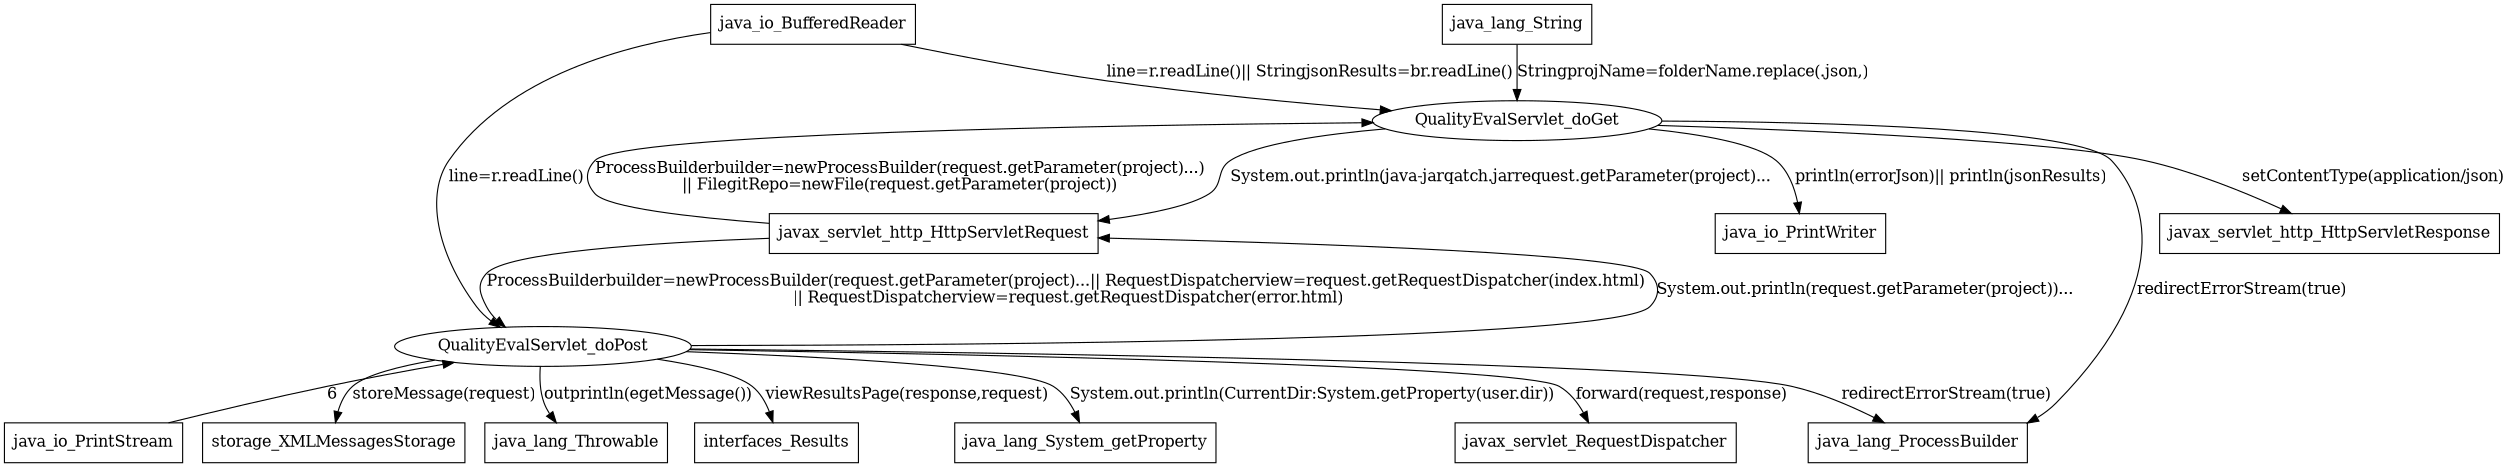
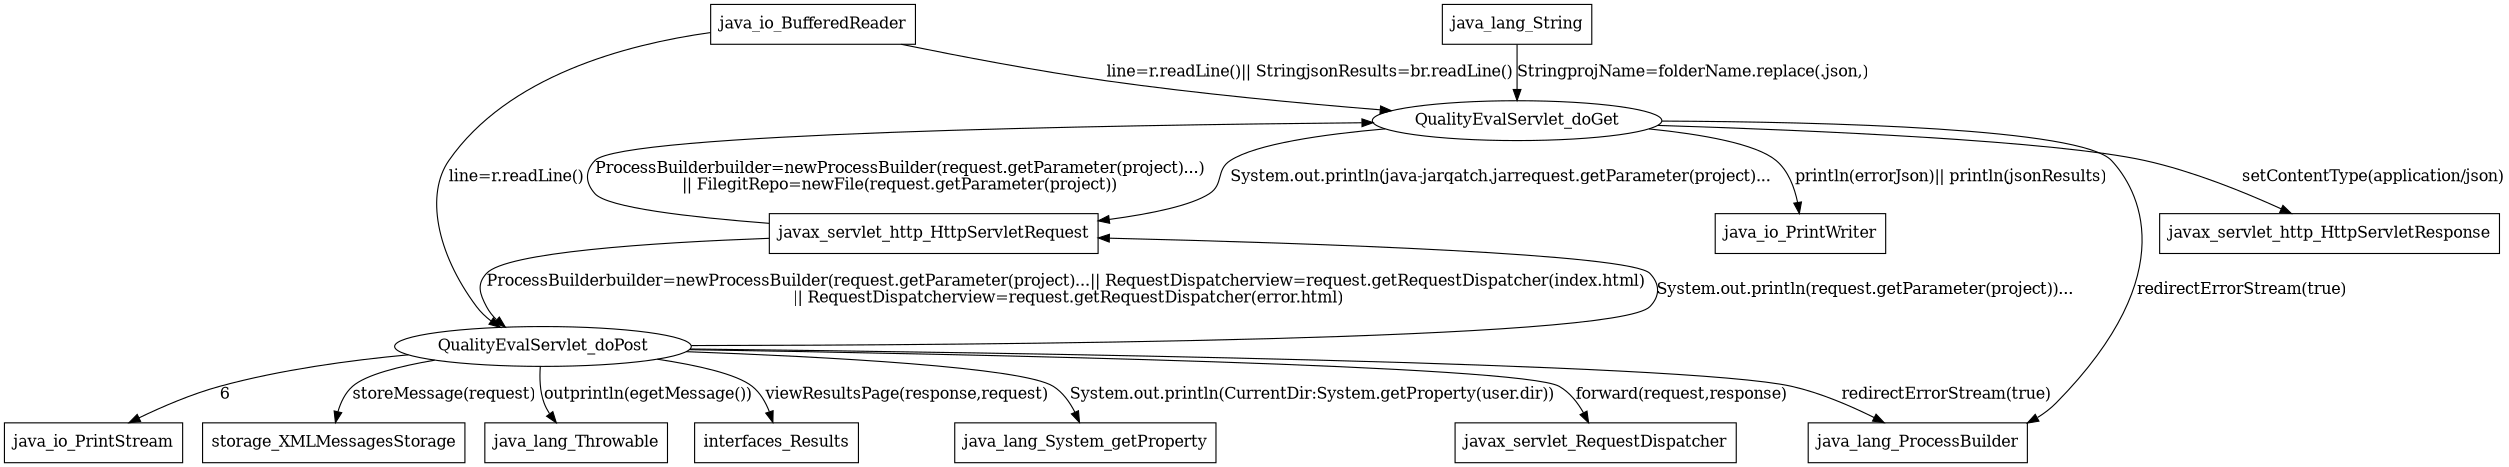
edge "java_io_PrintStream" -> "QualityEvalServlet_doPost": reversed
